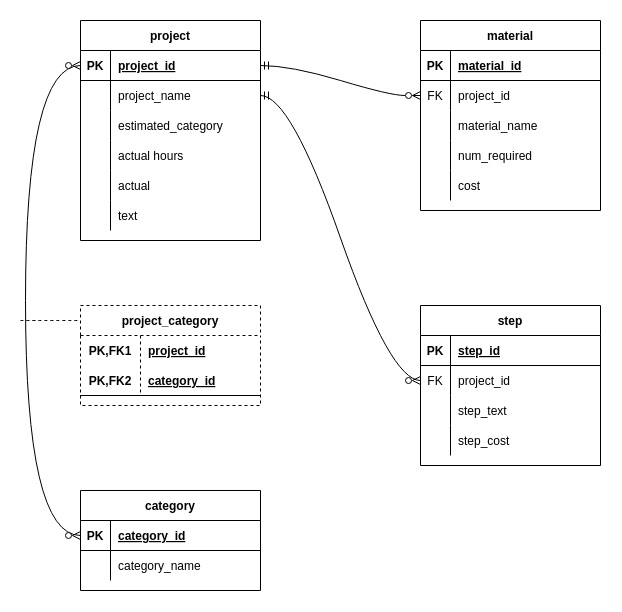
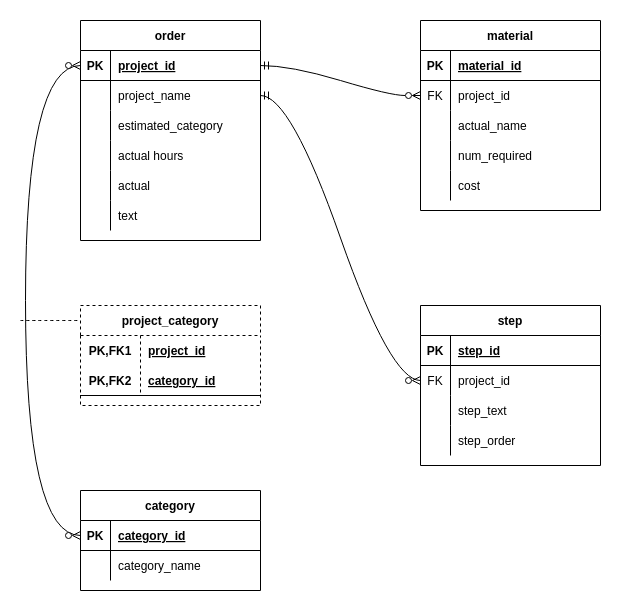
node "project": label "project" -> "order"
node "material_name": label "material_name" -> "actual_name"
node "step_cost": label "step_cost" -> "step_order"
